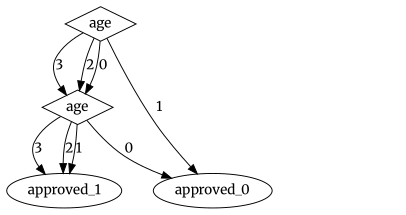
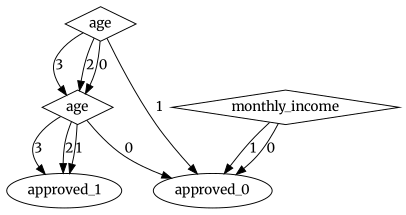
node "monthly_income": added
